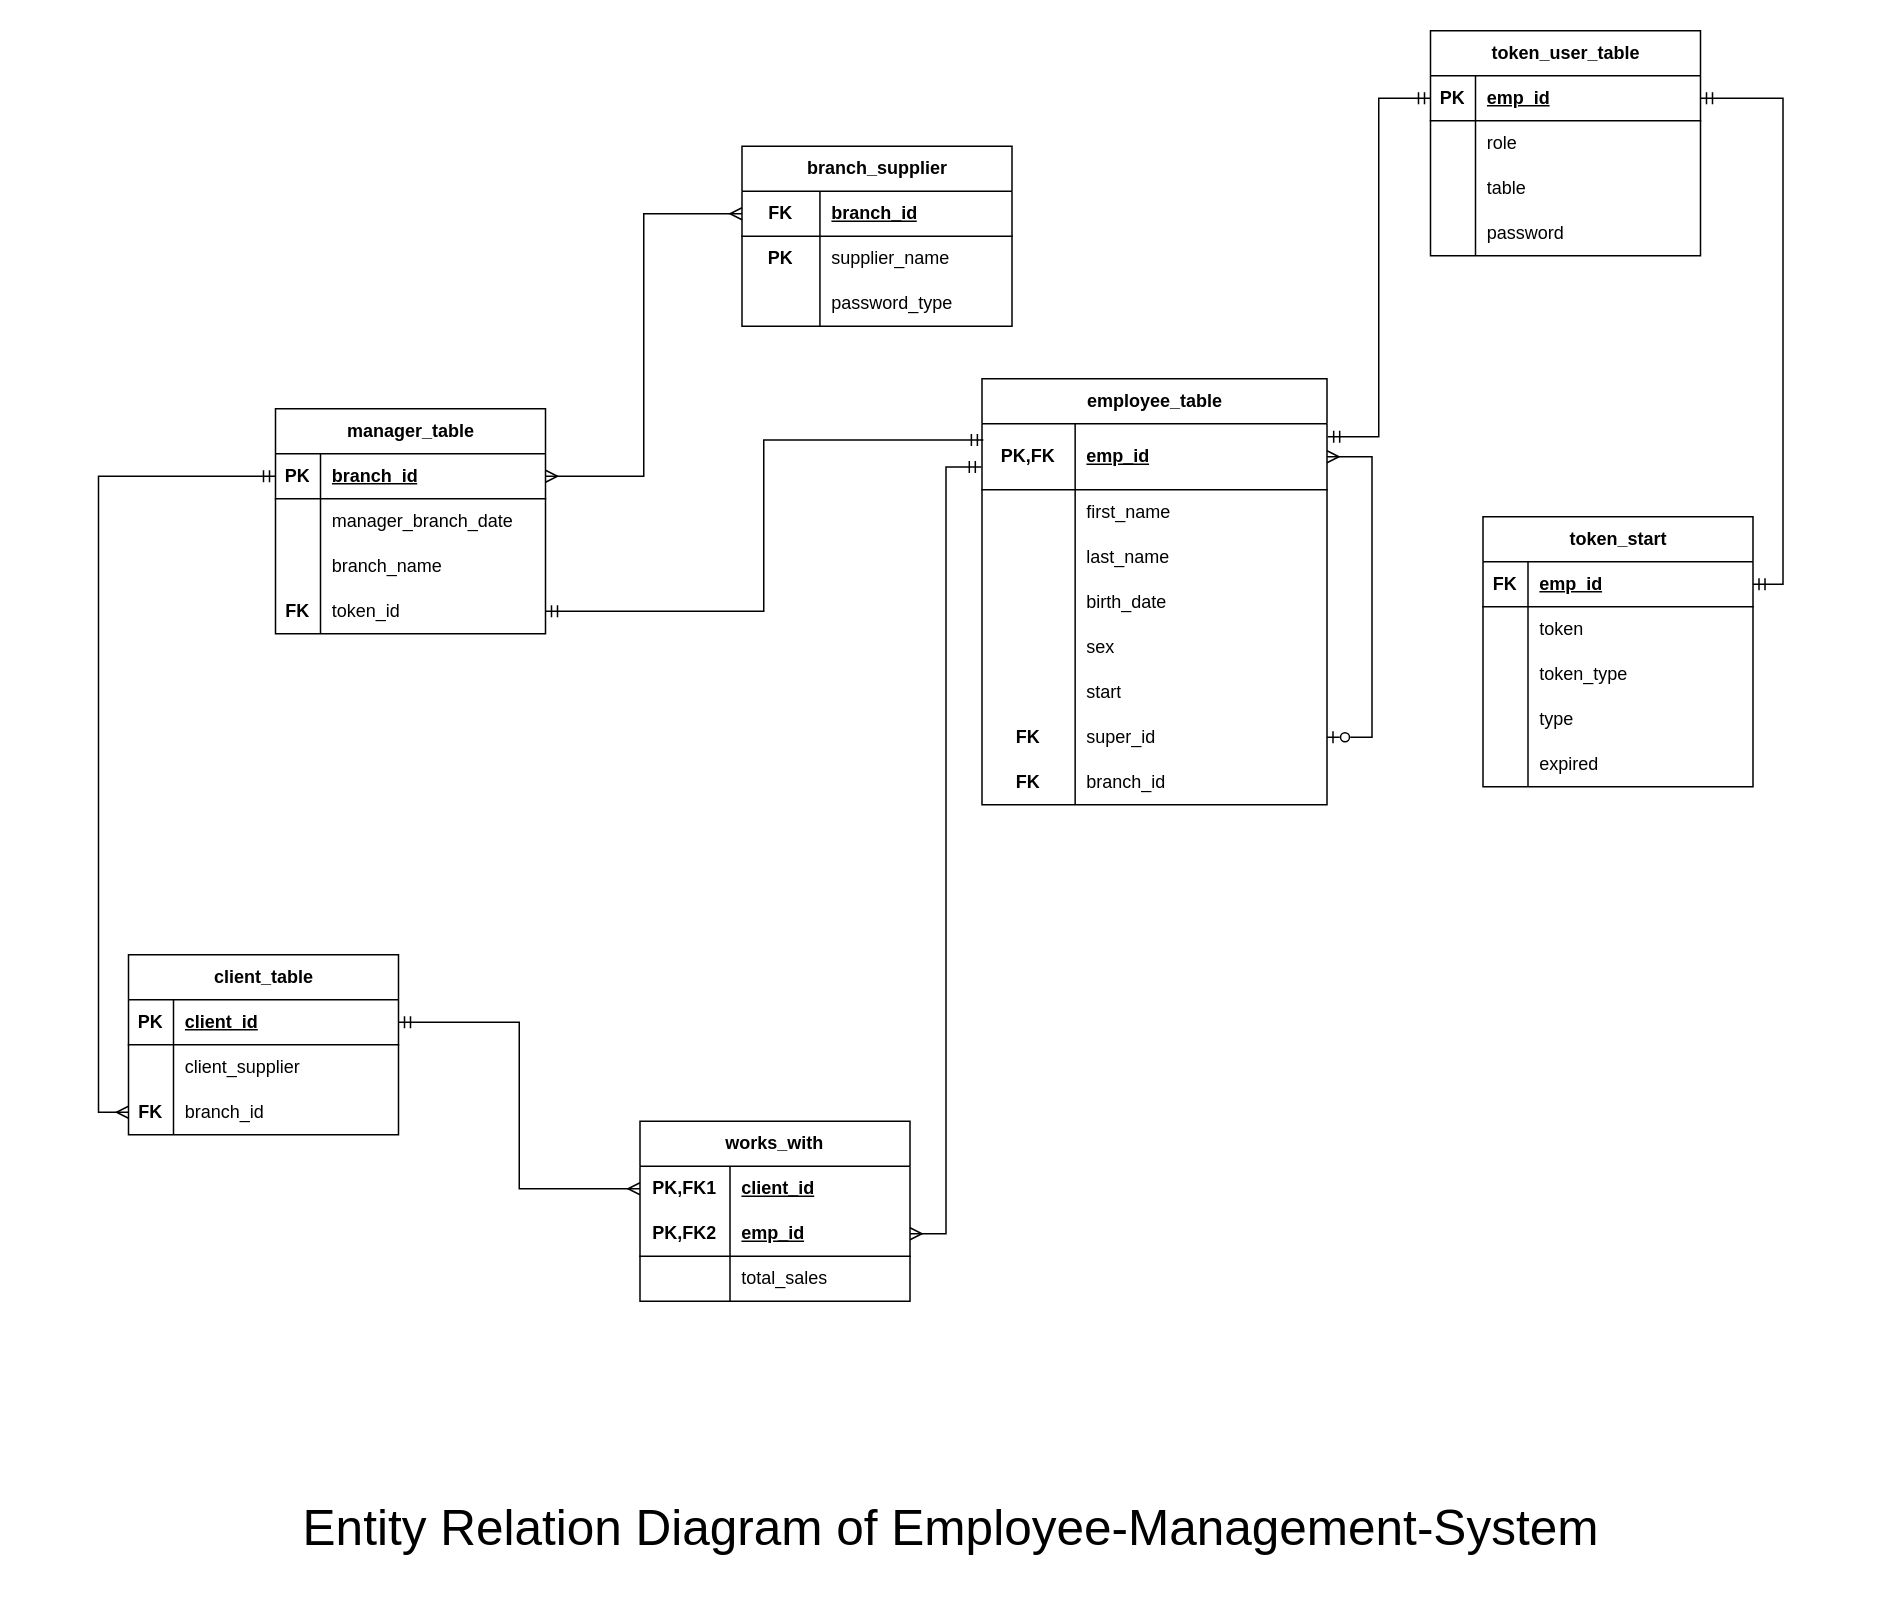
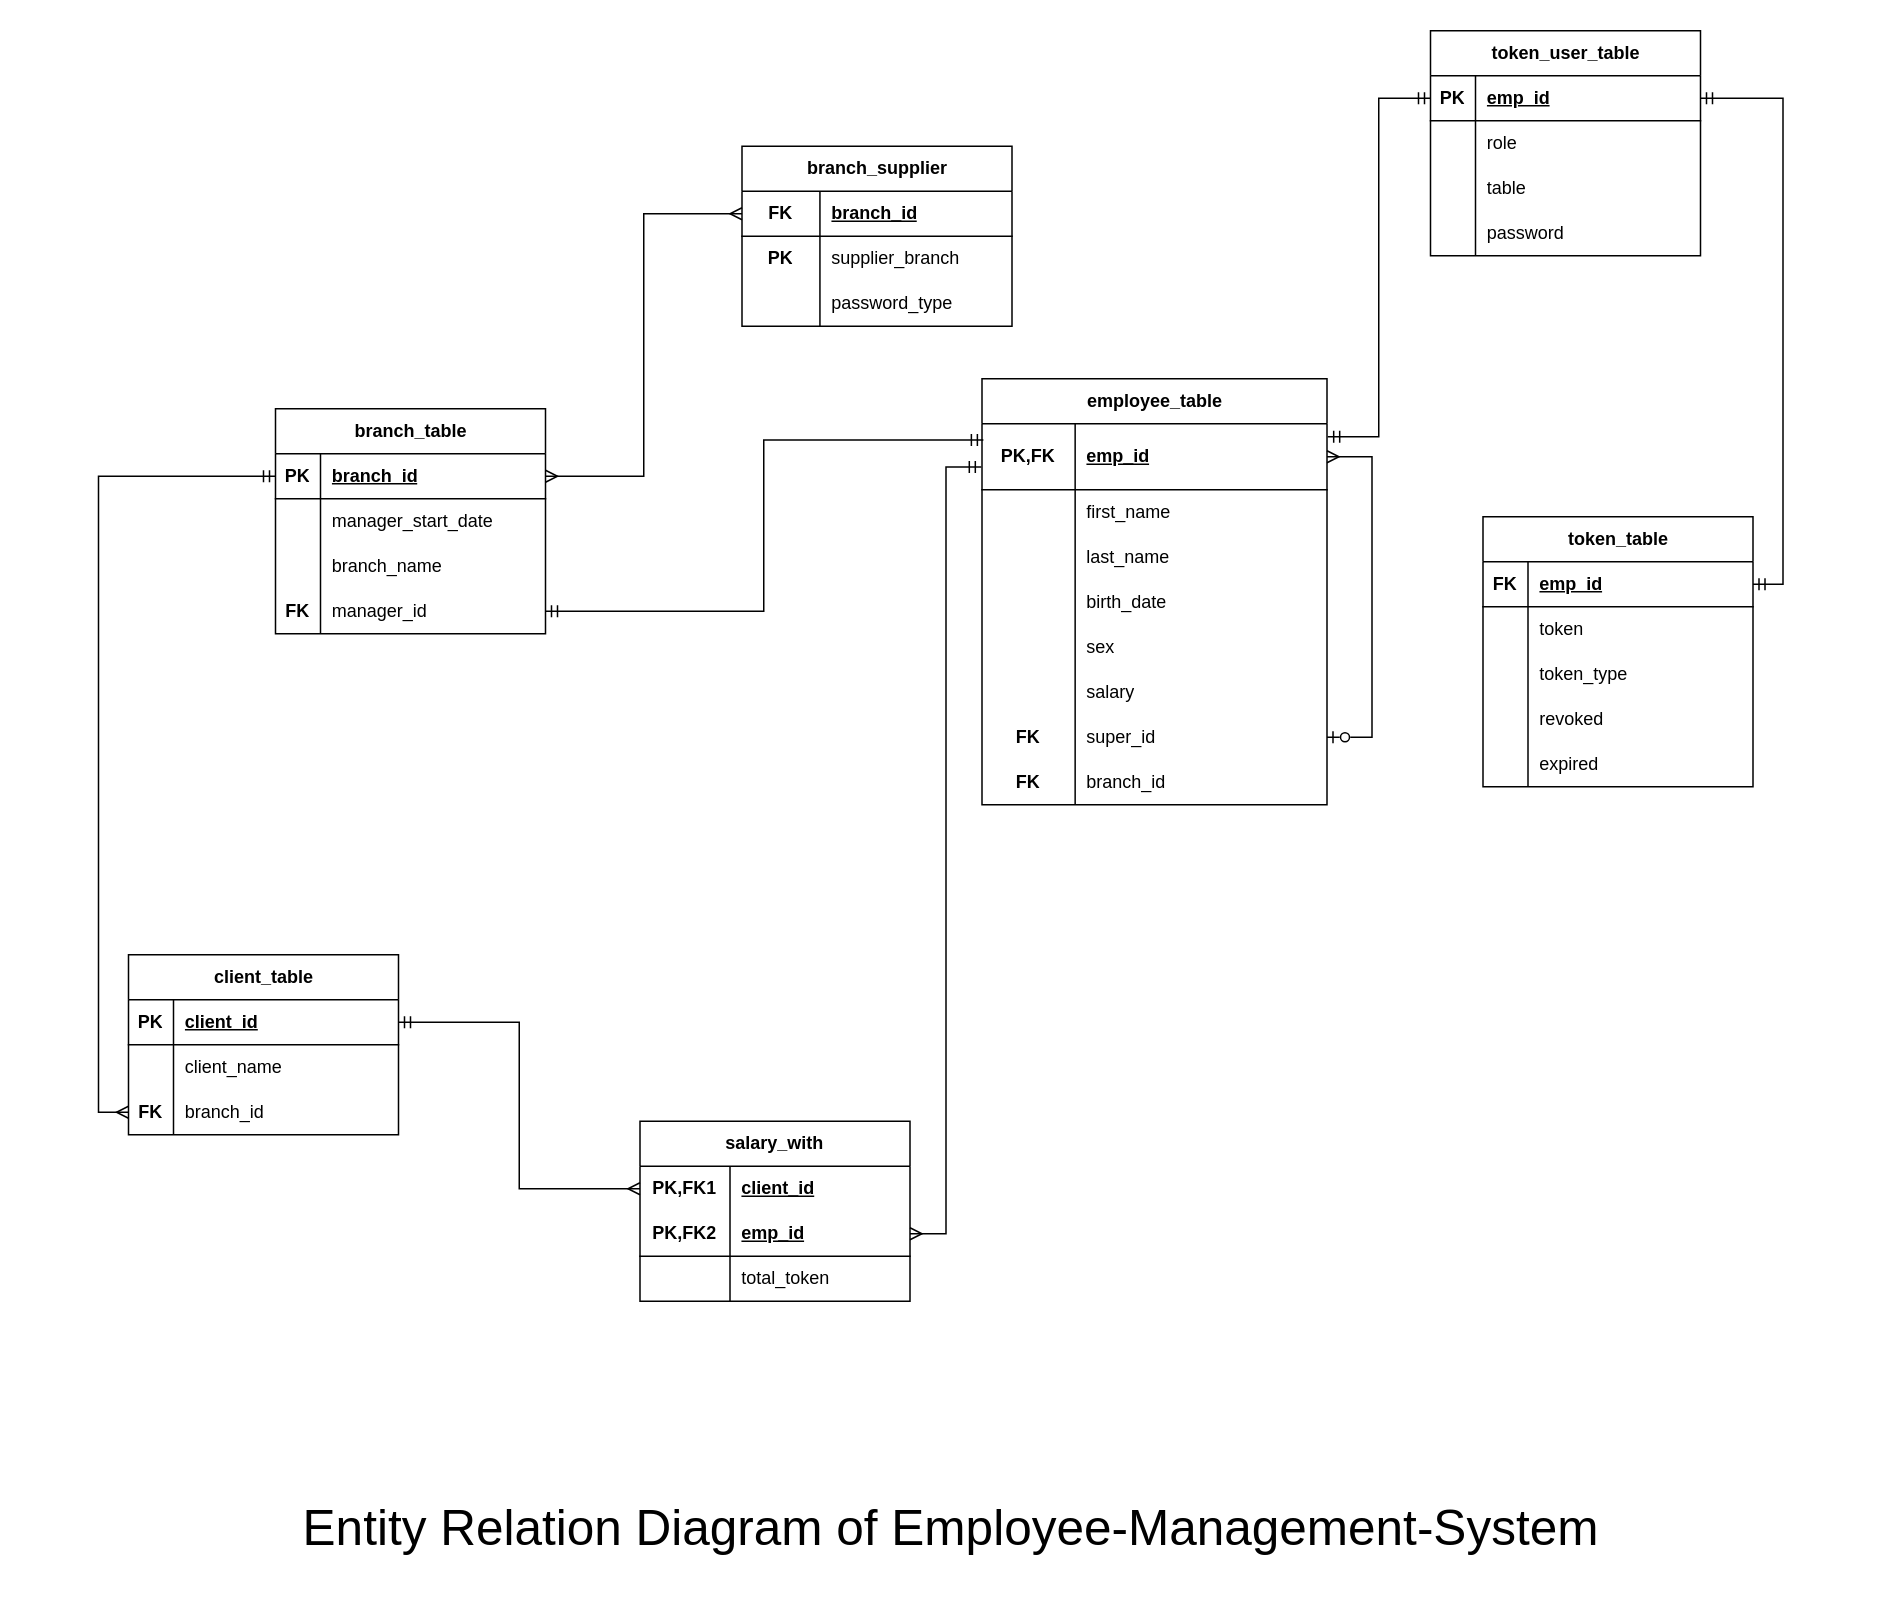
node "supplier_name": label "supplier_name" -> "supplier_branch"
node "manager_table": label "manager_table" -> "branch_table"
node "manager_branch_date": label "manager_branch_date" -> "manager_start_date"
node "token_start": label "token_start" -> "token_table"
node "token_id": label "token_id" -> "manager_id"
node "start": label "start" -> "salary"
node "type": label "type" -> "revoked"
node "client_supplier": label "client_supplier" -> "client_name"
node "works_with": label "works_with" -> "salary_with"
node "total_sales": label "total_sales" -> "total_token"
